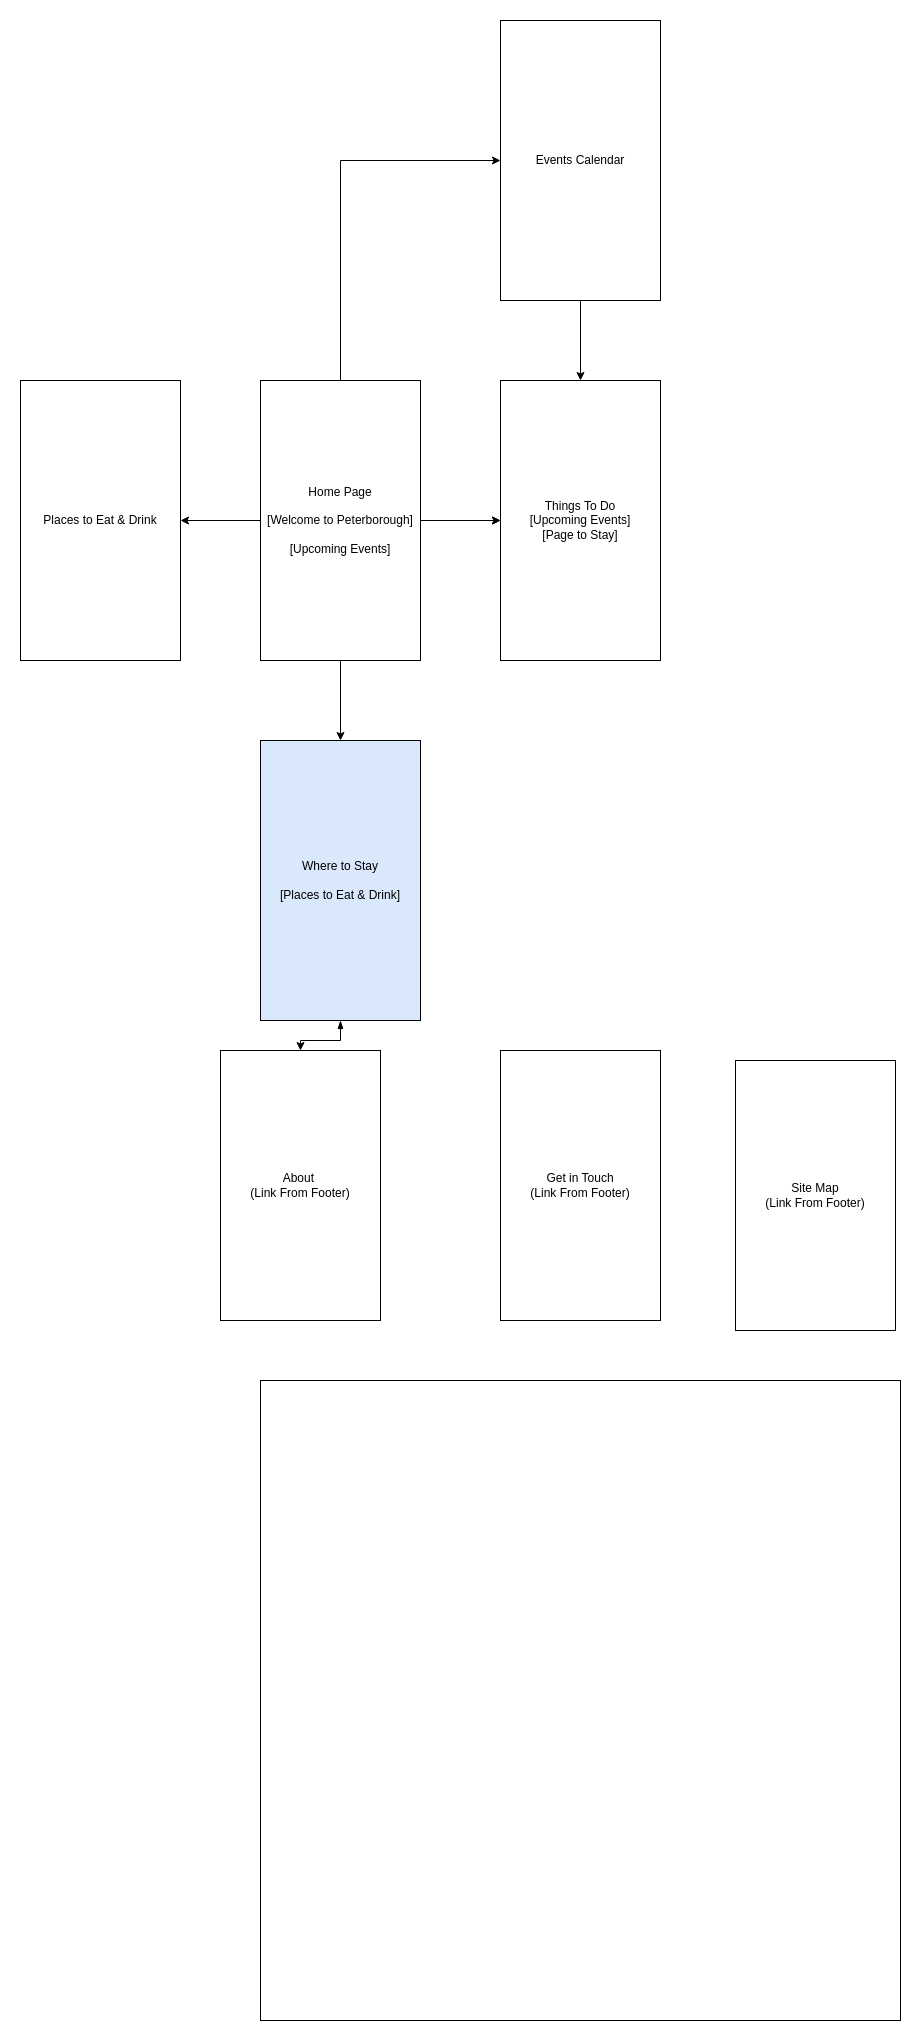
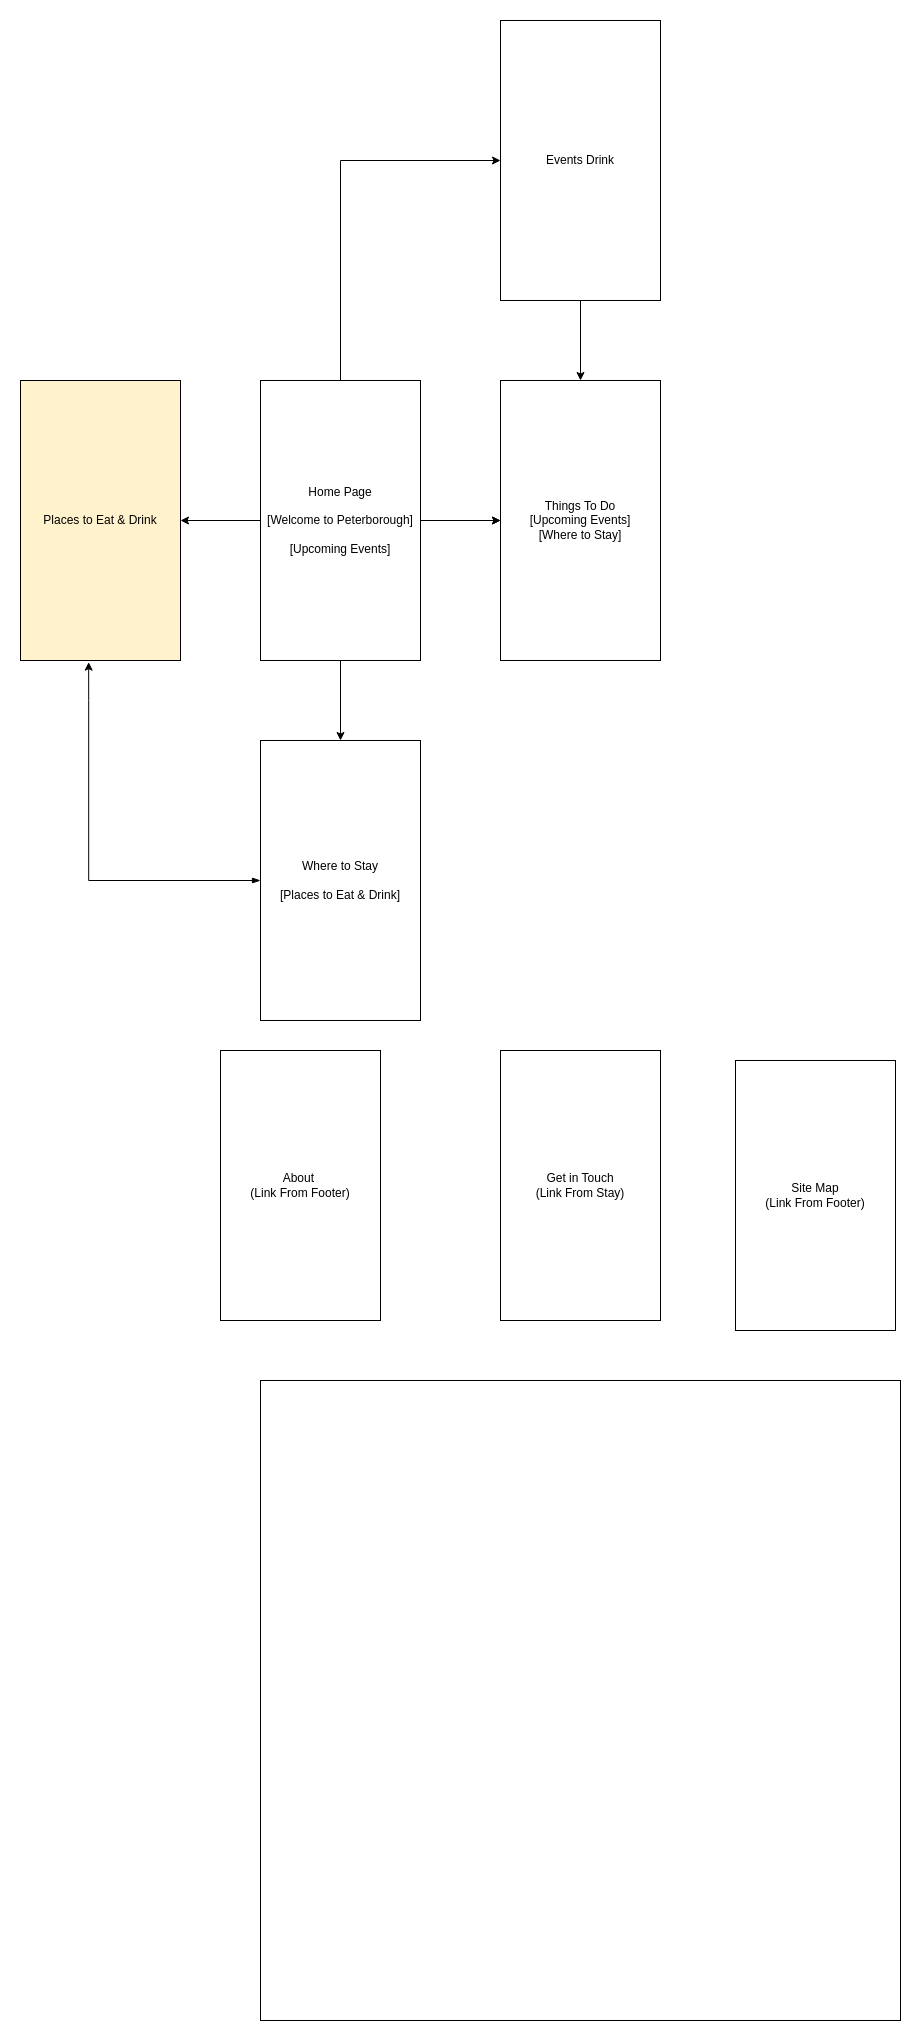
node "Events Calendar": label "Events Calendar" -> "Events Drink"
node "Places to Eat & Drink": fillcolor #ffffff -> #fff2cc
node "Things To Do [Upcoming Events] [Page to Stay]": label "Things To Do [Upcoming Events] [Page to Stay]" -> "Things To Do [Upcoming Events] [Where to Stay]"
node "Where to Stay [Places to Eat & Drink]": fillcolor #dae8fc -> #ffffff
edge "Where to Stay [Places to Eat & Drink]" -- "About (Link From Footer)": now "Where to Stay [Places to Eat & Drink]" -- "Places to Eat & Drink"
node "Get in Touch (Link From Footer)": label "Get in Touch (Link From Footer)" -> "Get in Touch (Link From Stay)"
